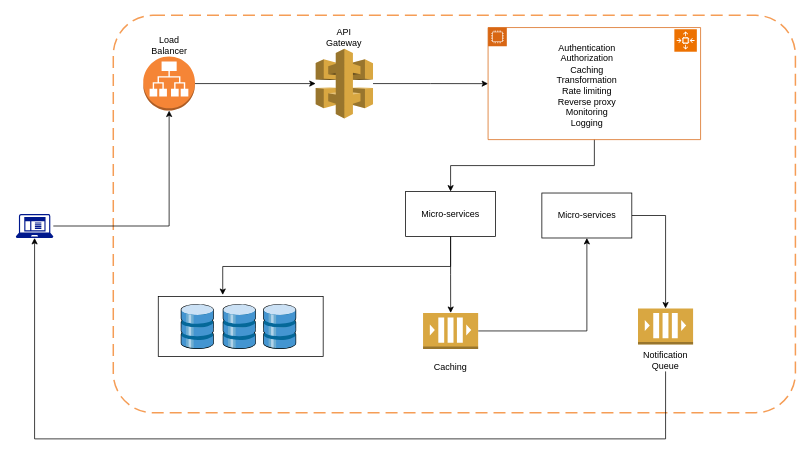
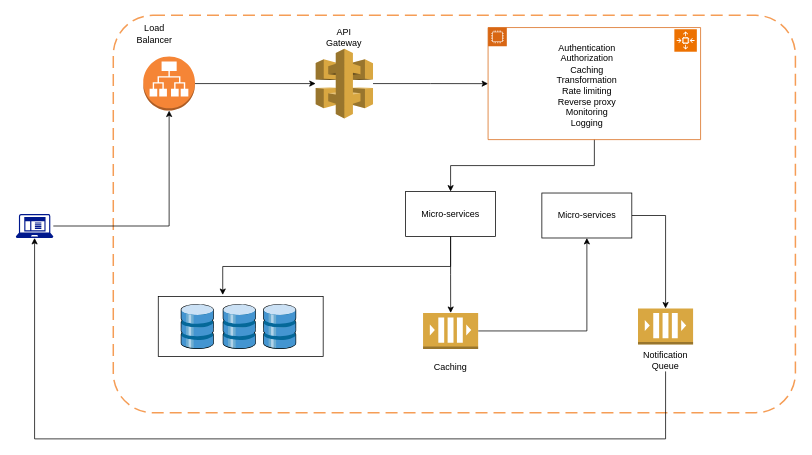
node "Load Balancer": moved (169, 45) -> (154, 34)
